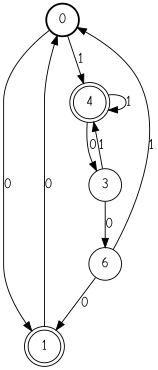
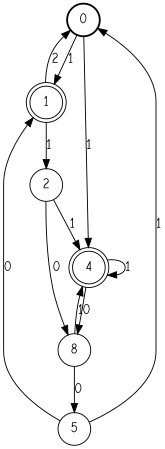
edge "0" -> "1": label "0" -> "1"
node "2": added
edge "1" -> "0": label "0" -> "2"
node "3": label "3" -> "8"
node "6": label "6" -> "5"
